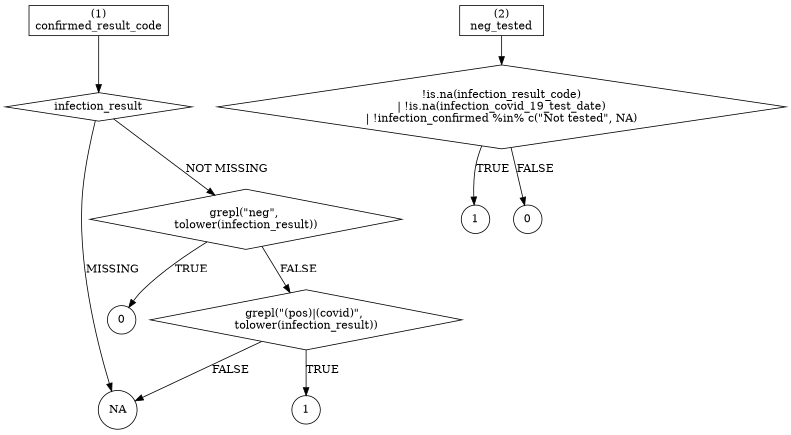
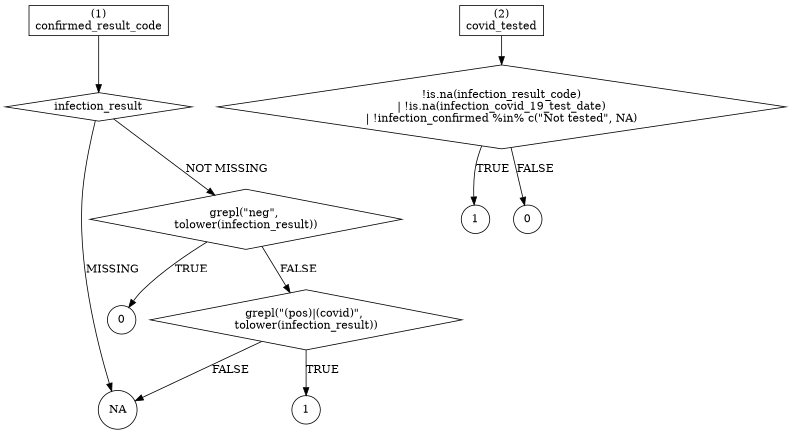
node "(2) neg_tested": label "(2) neg_tested" -> "(2) covid_tested"
